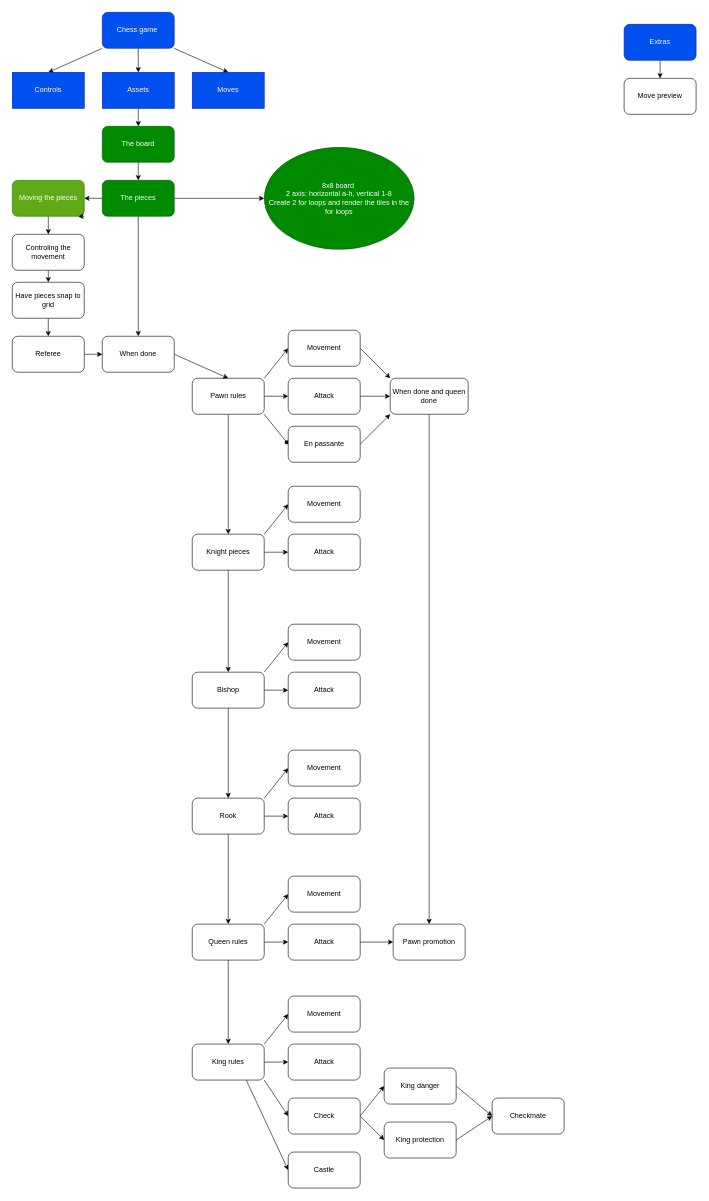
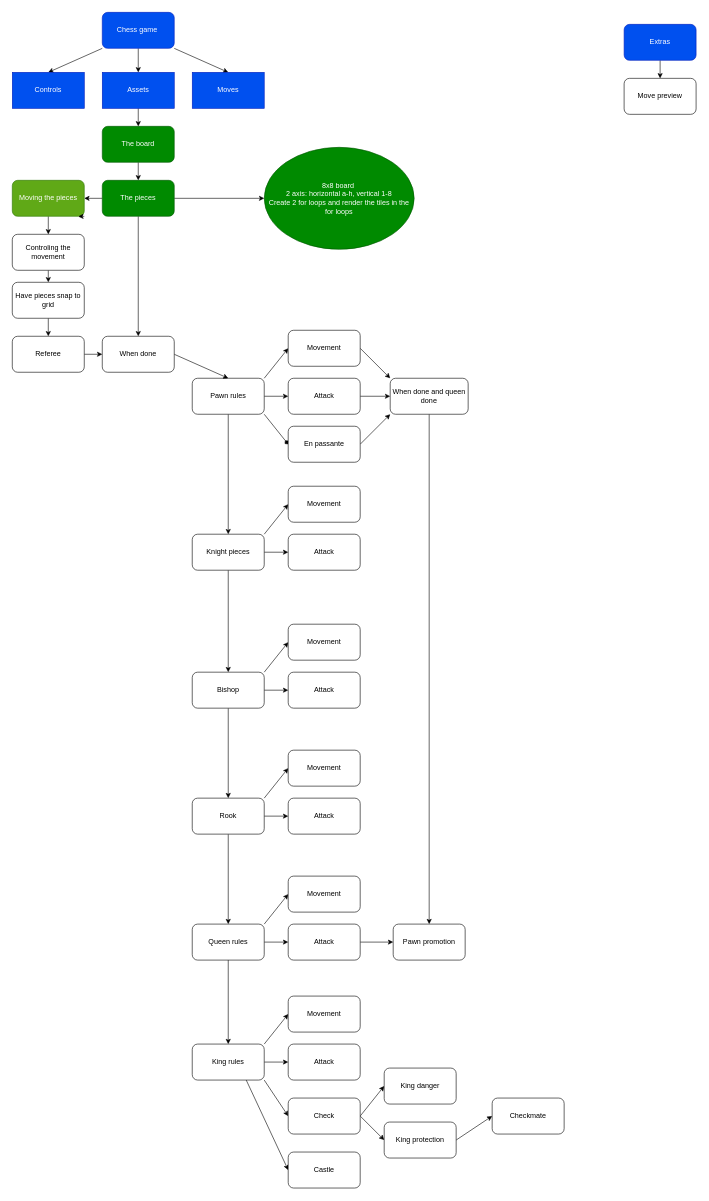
edge "King danger" -> "Checkmate": removed
